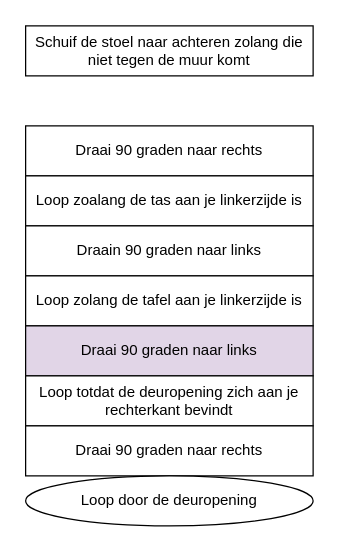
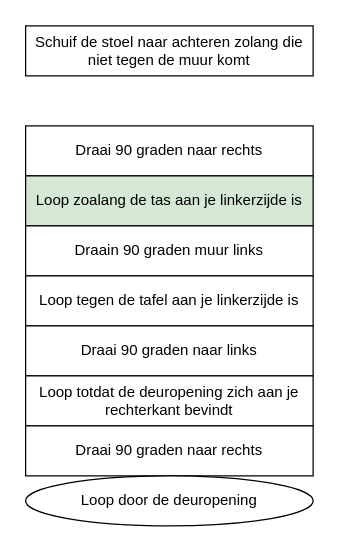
node "Loop zoalang de tas aan je linkerzijde is": fillcolor #ffffff -> #d5e8d4
node "Draain 90 graden naar links": label "Draain 90 graden naar links" -> "Draain 90 graden muur links"
node "Loop zolang de tafel aan je linkerzijde is": label "Loop zolang de tafel aan je linkerzijde is" -> "Loop tegen de tafel aan je linkerzijde is"
node "Draai 90 graden naar links": fillcolor #e1d5e7 -> #ffffff
